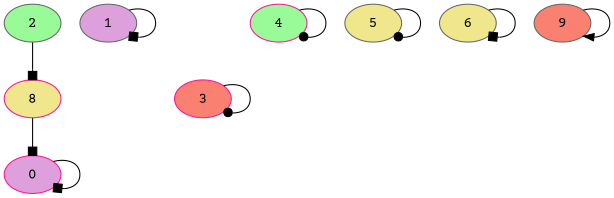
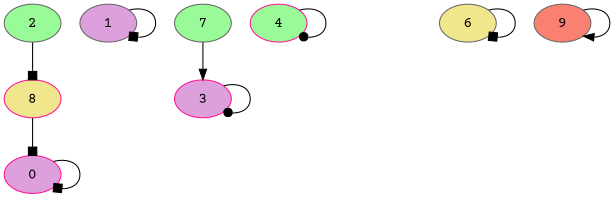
node "7": added
node "5": removed
node "3": fillcolor salmon -> plum
